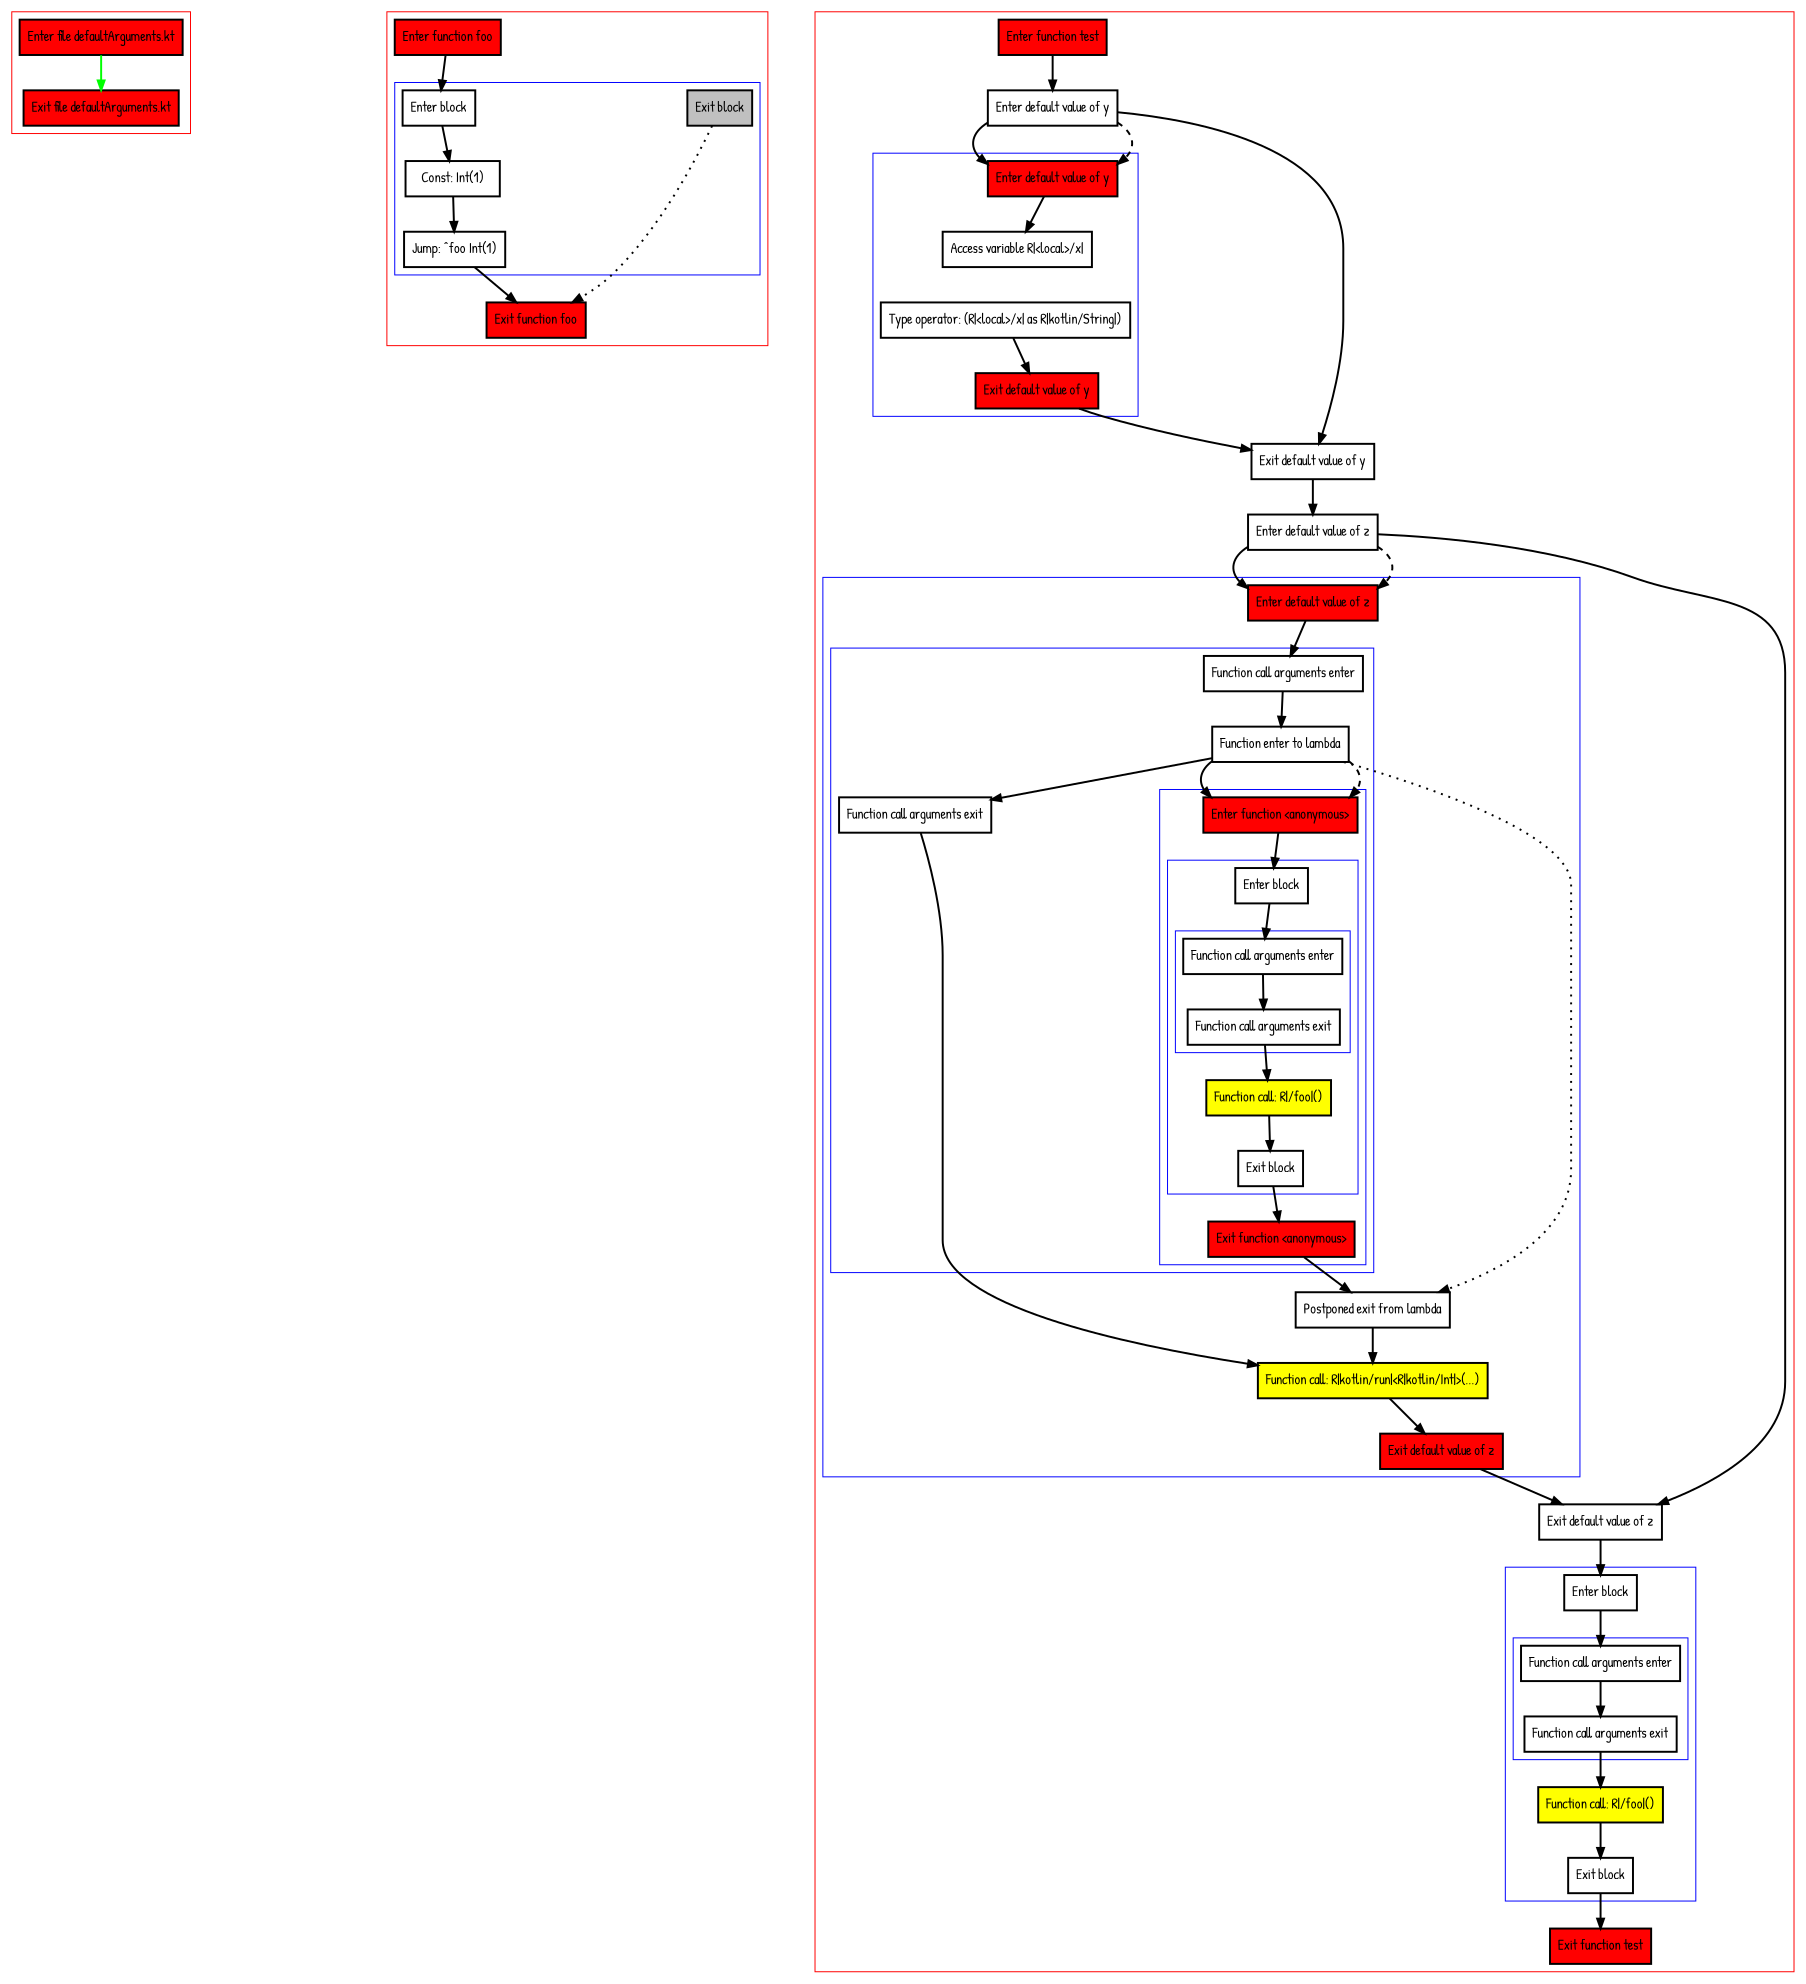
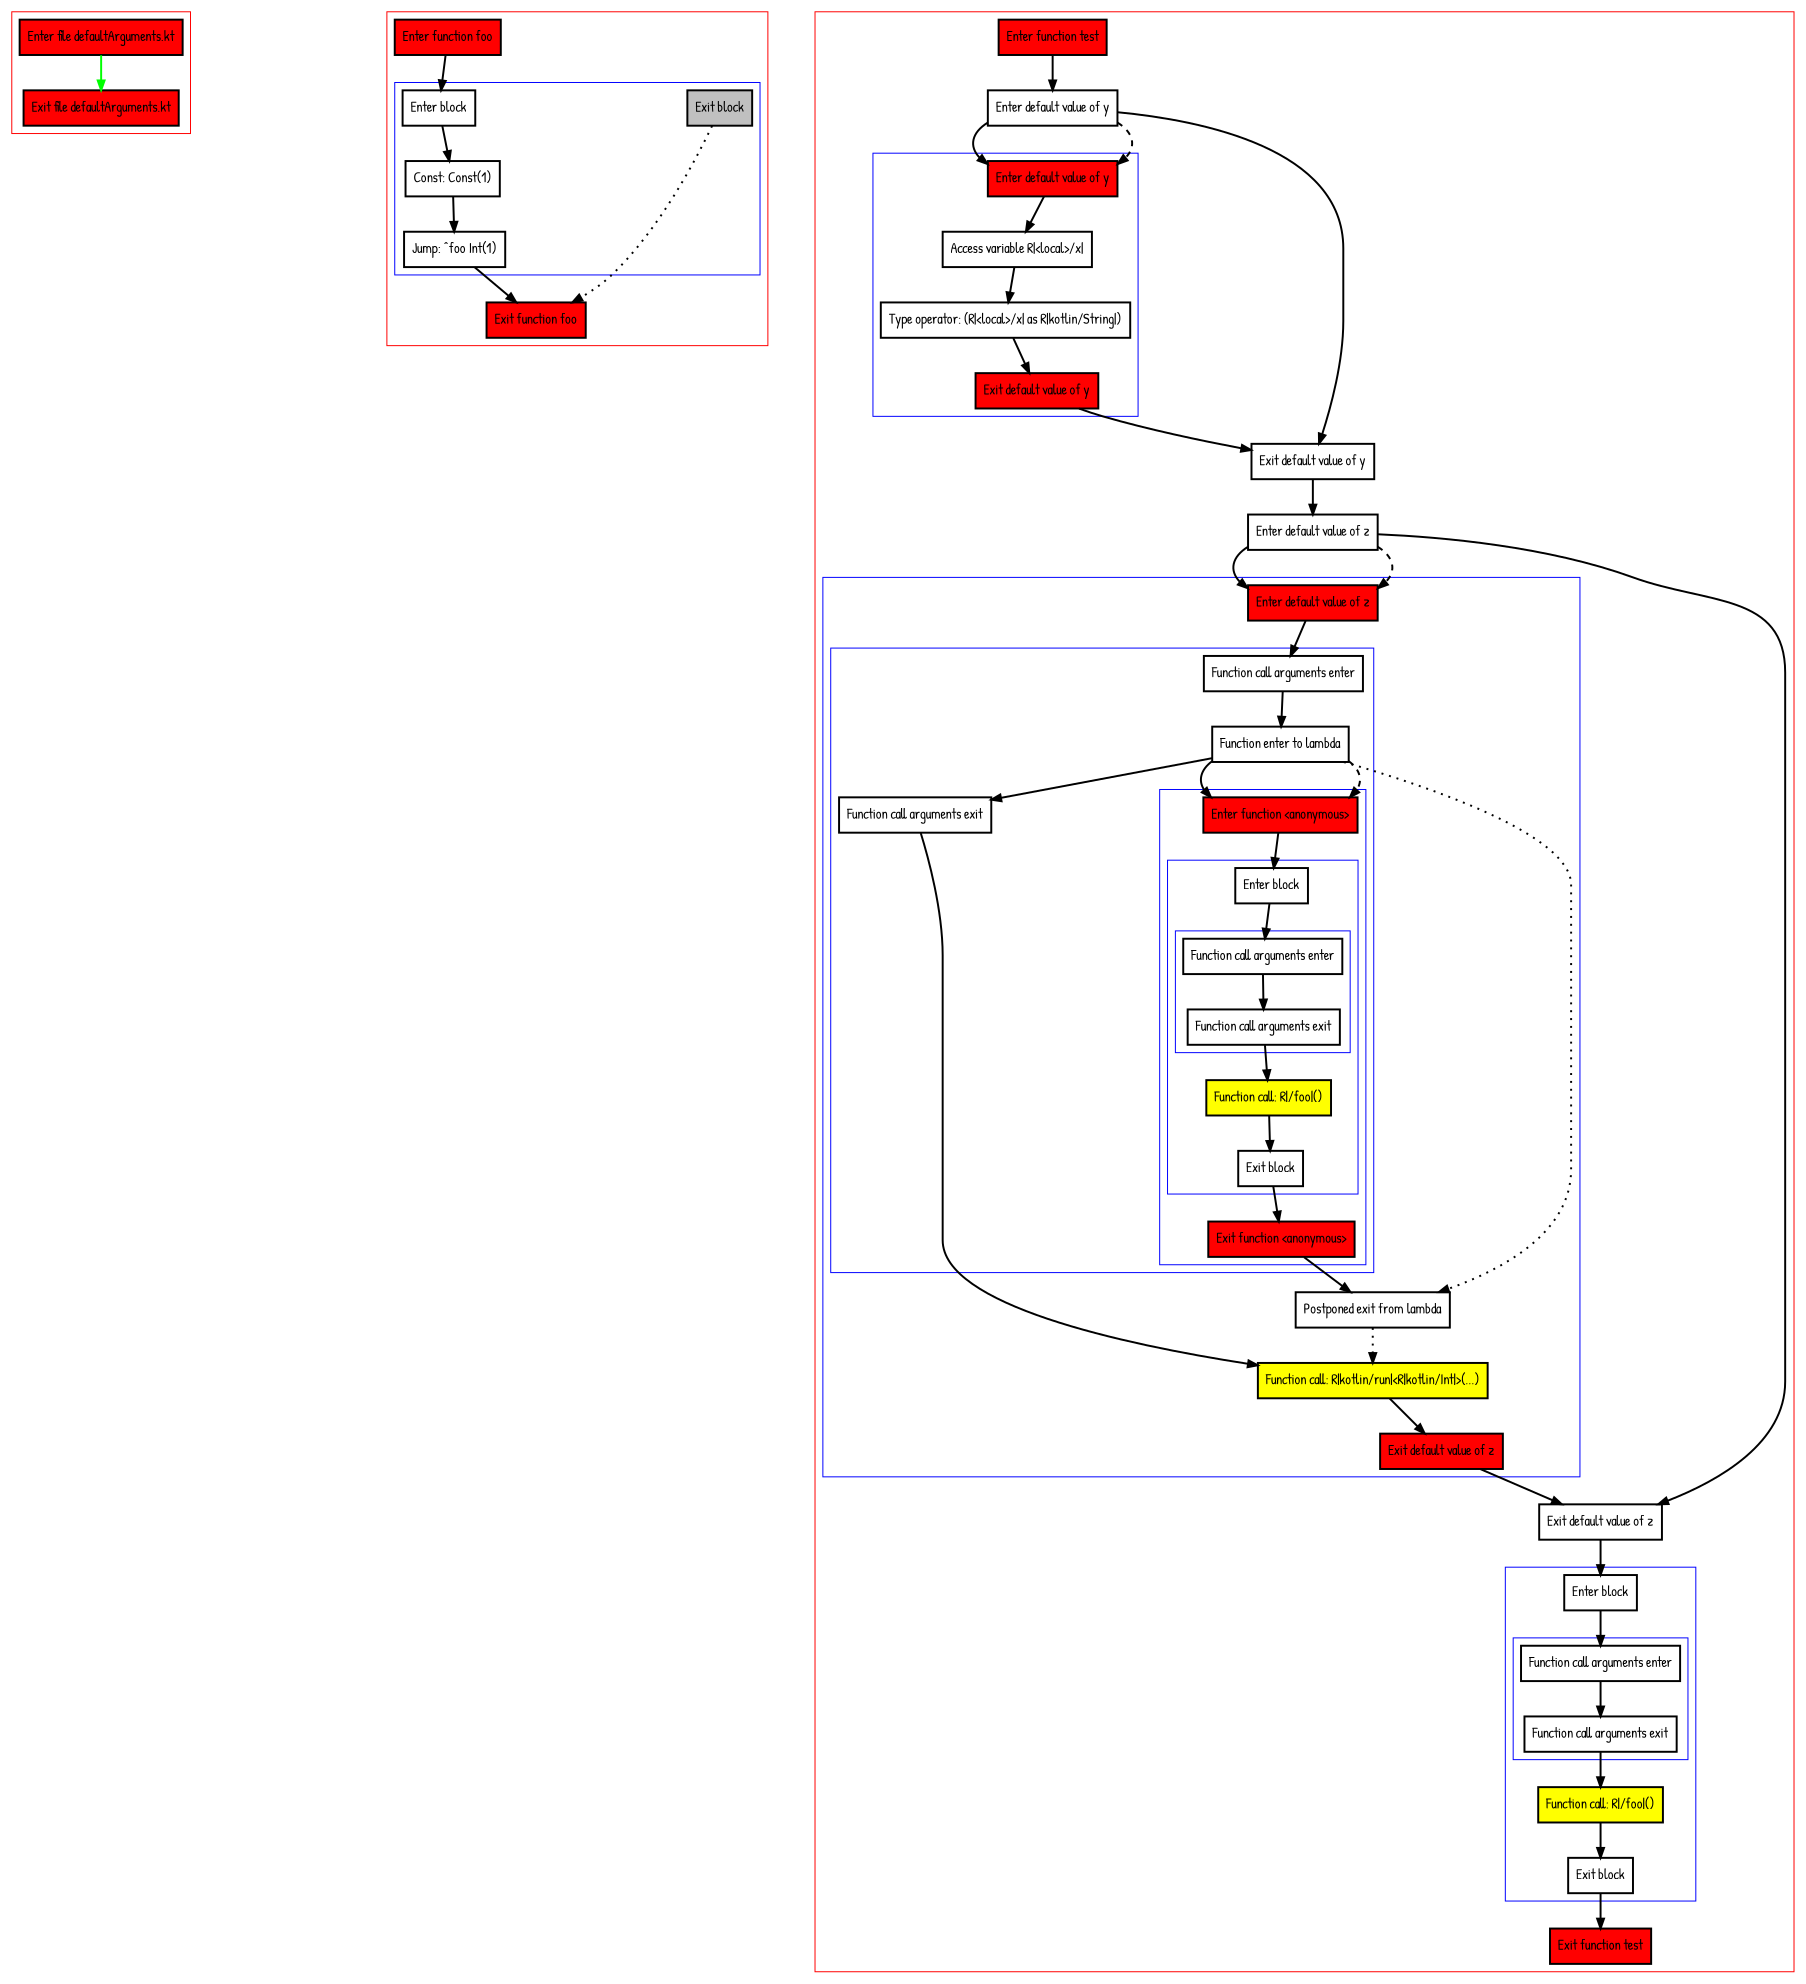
node "Const: Int(1)": label "Const: Int(1)" -> "Const: Const(1)"
edge "Access variable R|<local>/x|" -> "Type operator: (R|<local>/x| as R|kotlin/String|)": added
edge "Postponed exit from lambda" -> "Function call: R|kotlin/run|<R|kotlin/Int|>(...)": style solid -> dotted
